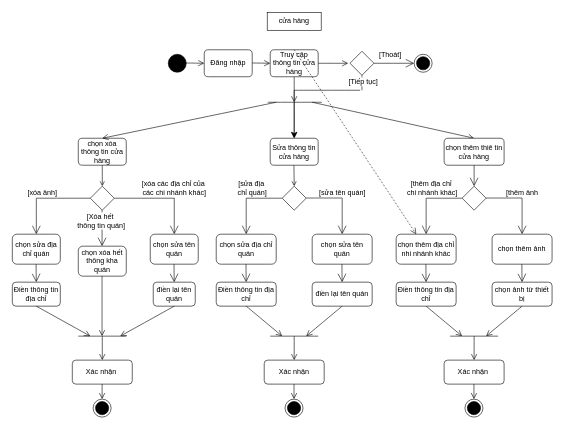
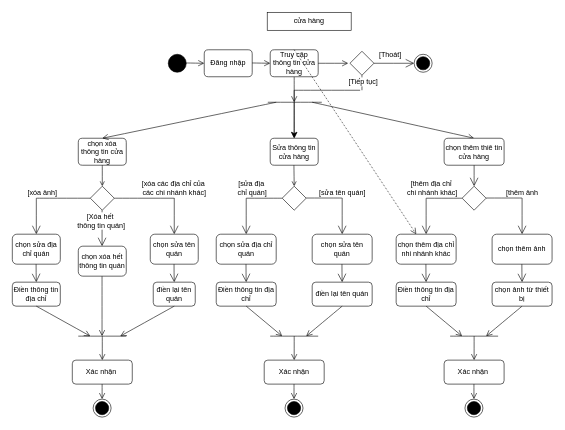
node "cửa hàng": size 54x18 -> 84x18
node "chọn xóa hết thông kha quán": label "chọn xóa hết thông kha quán" -> "chọn xóa hết thông tin quán"
